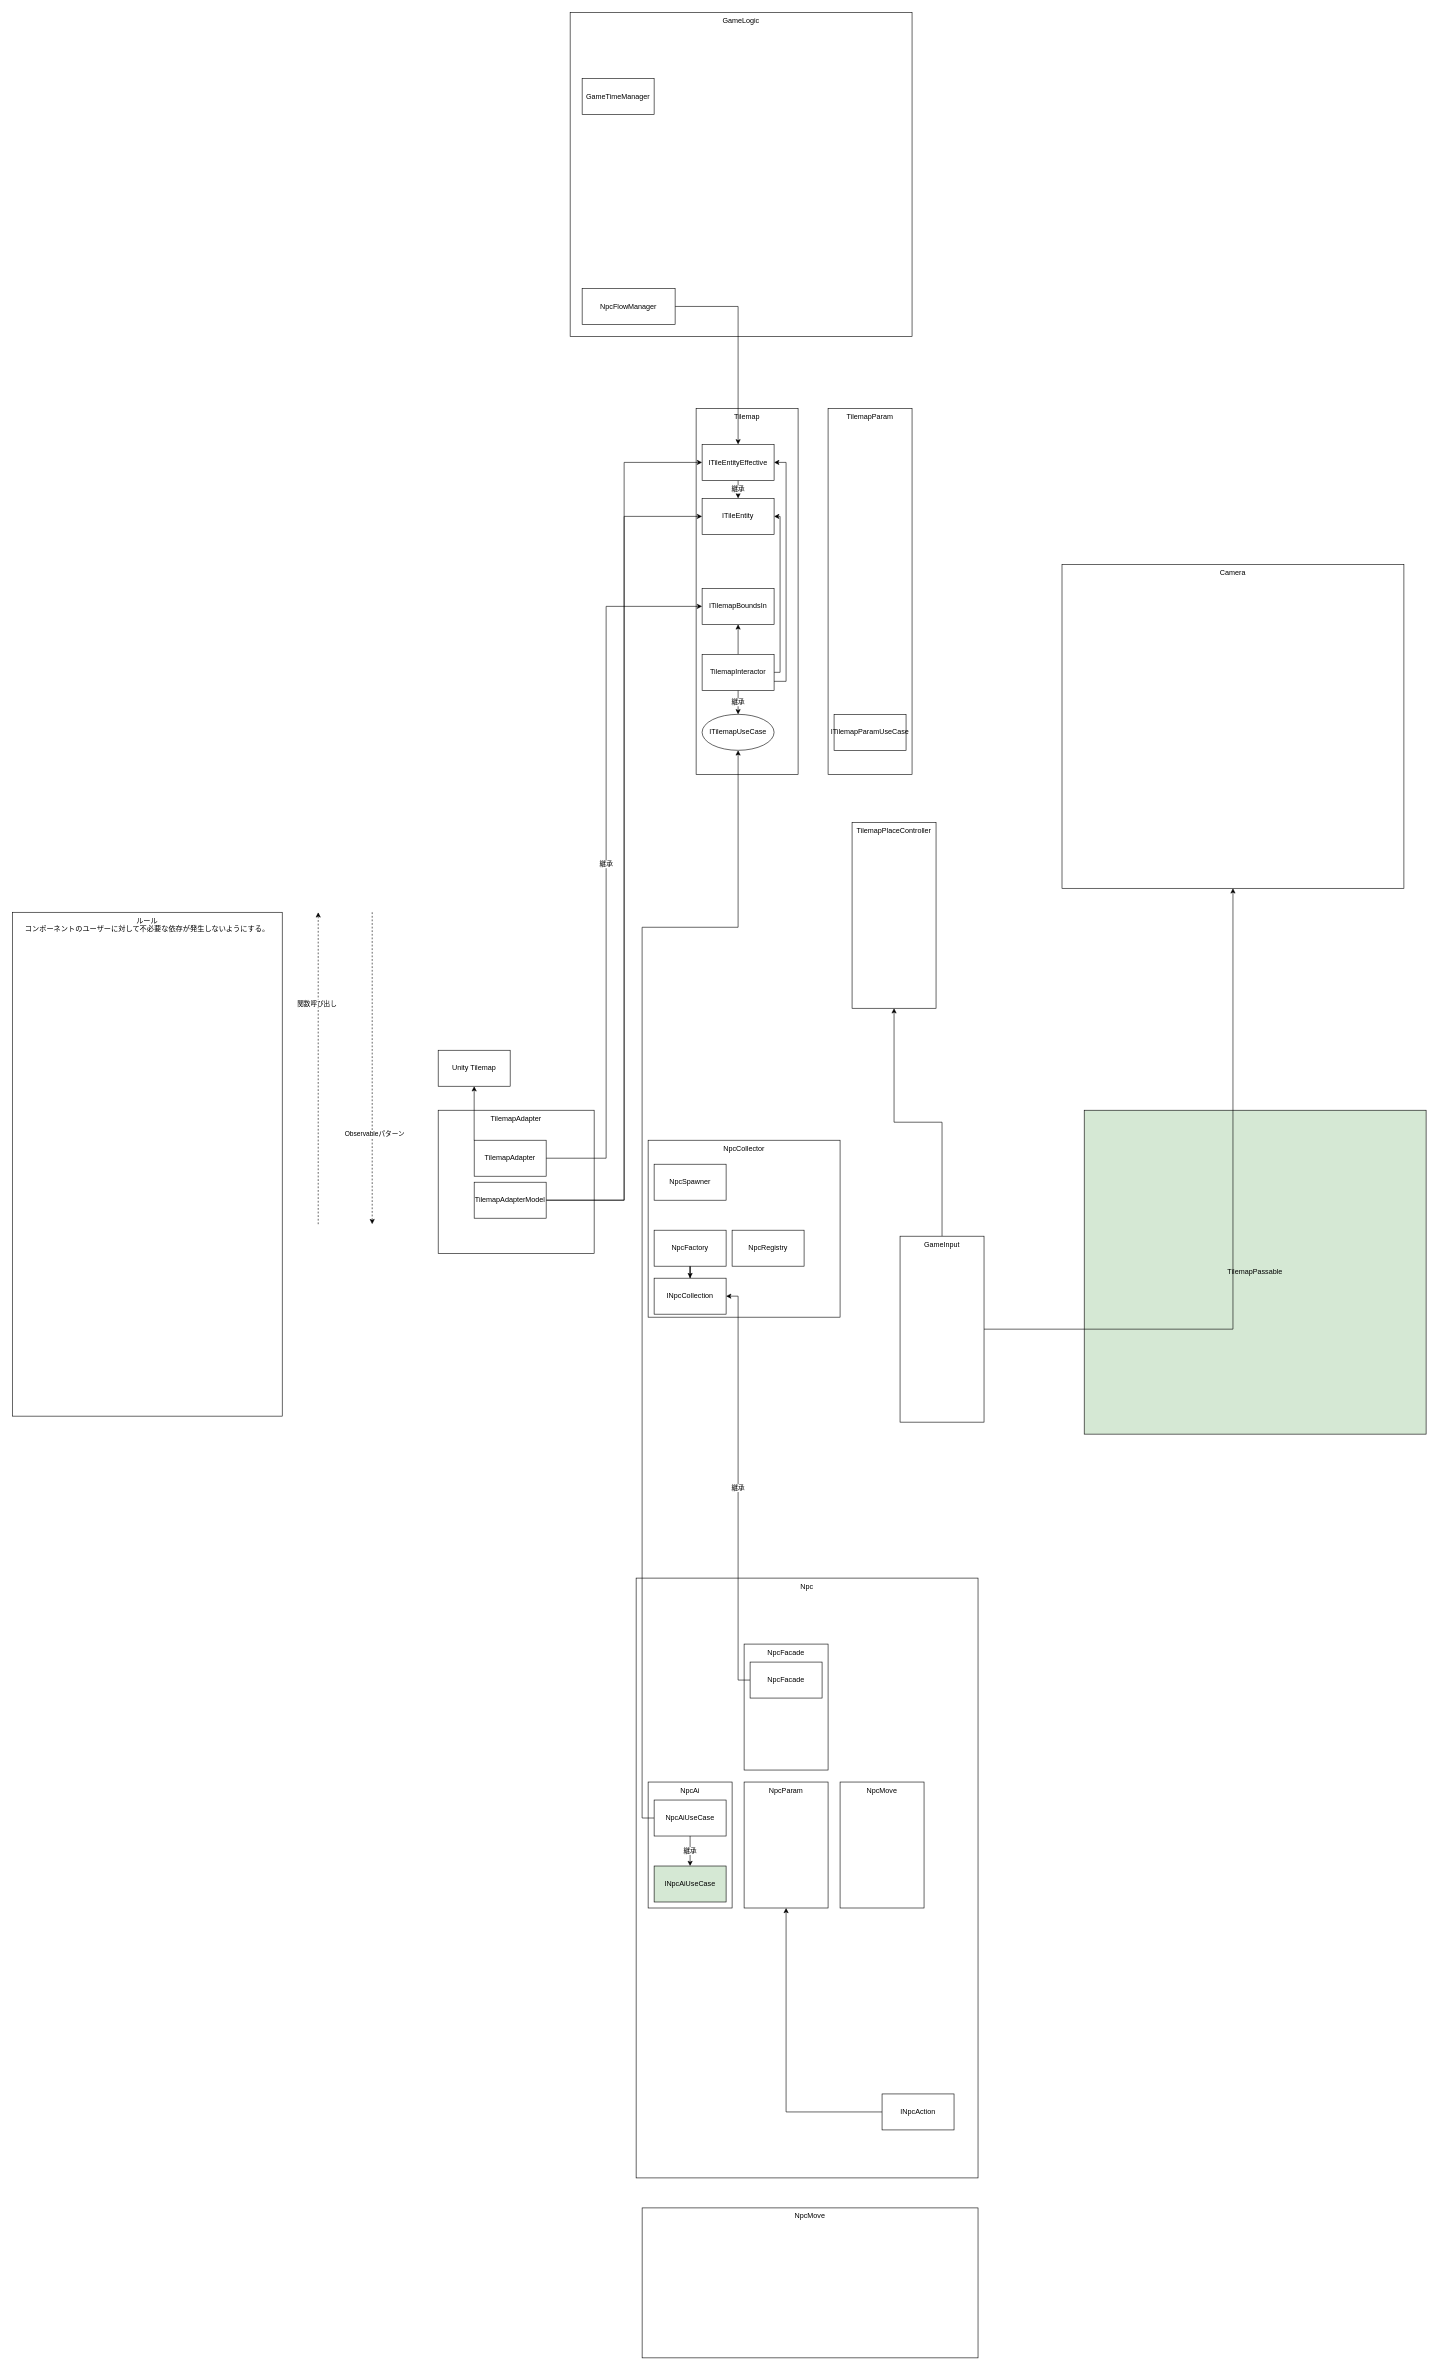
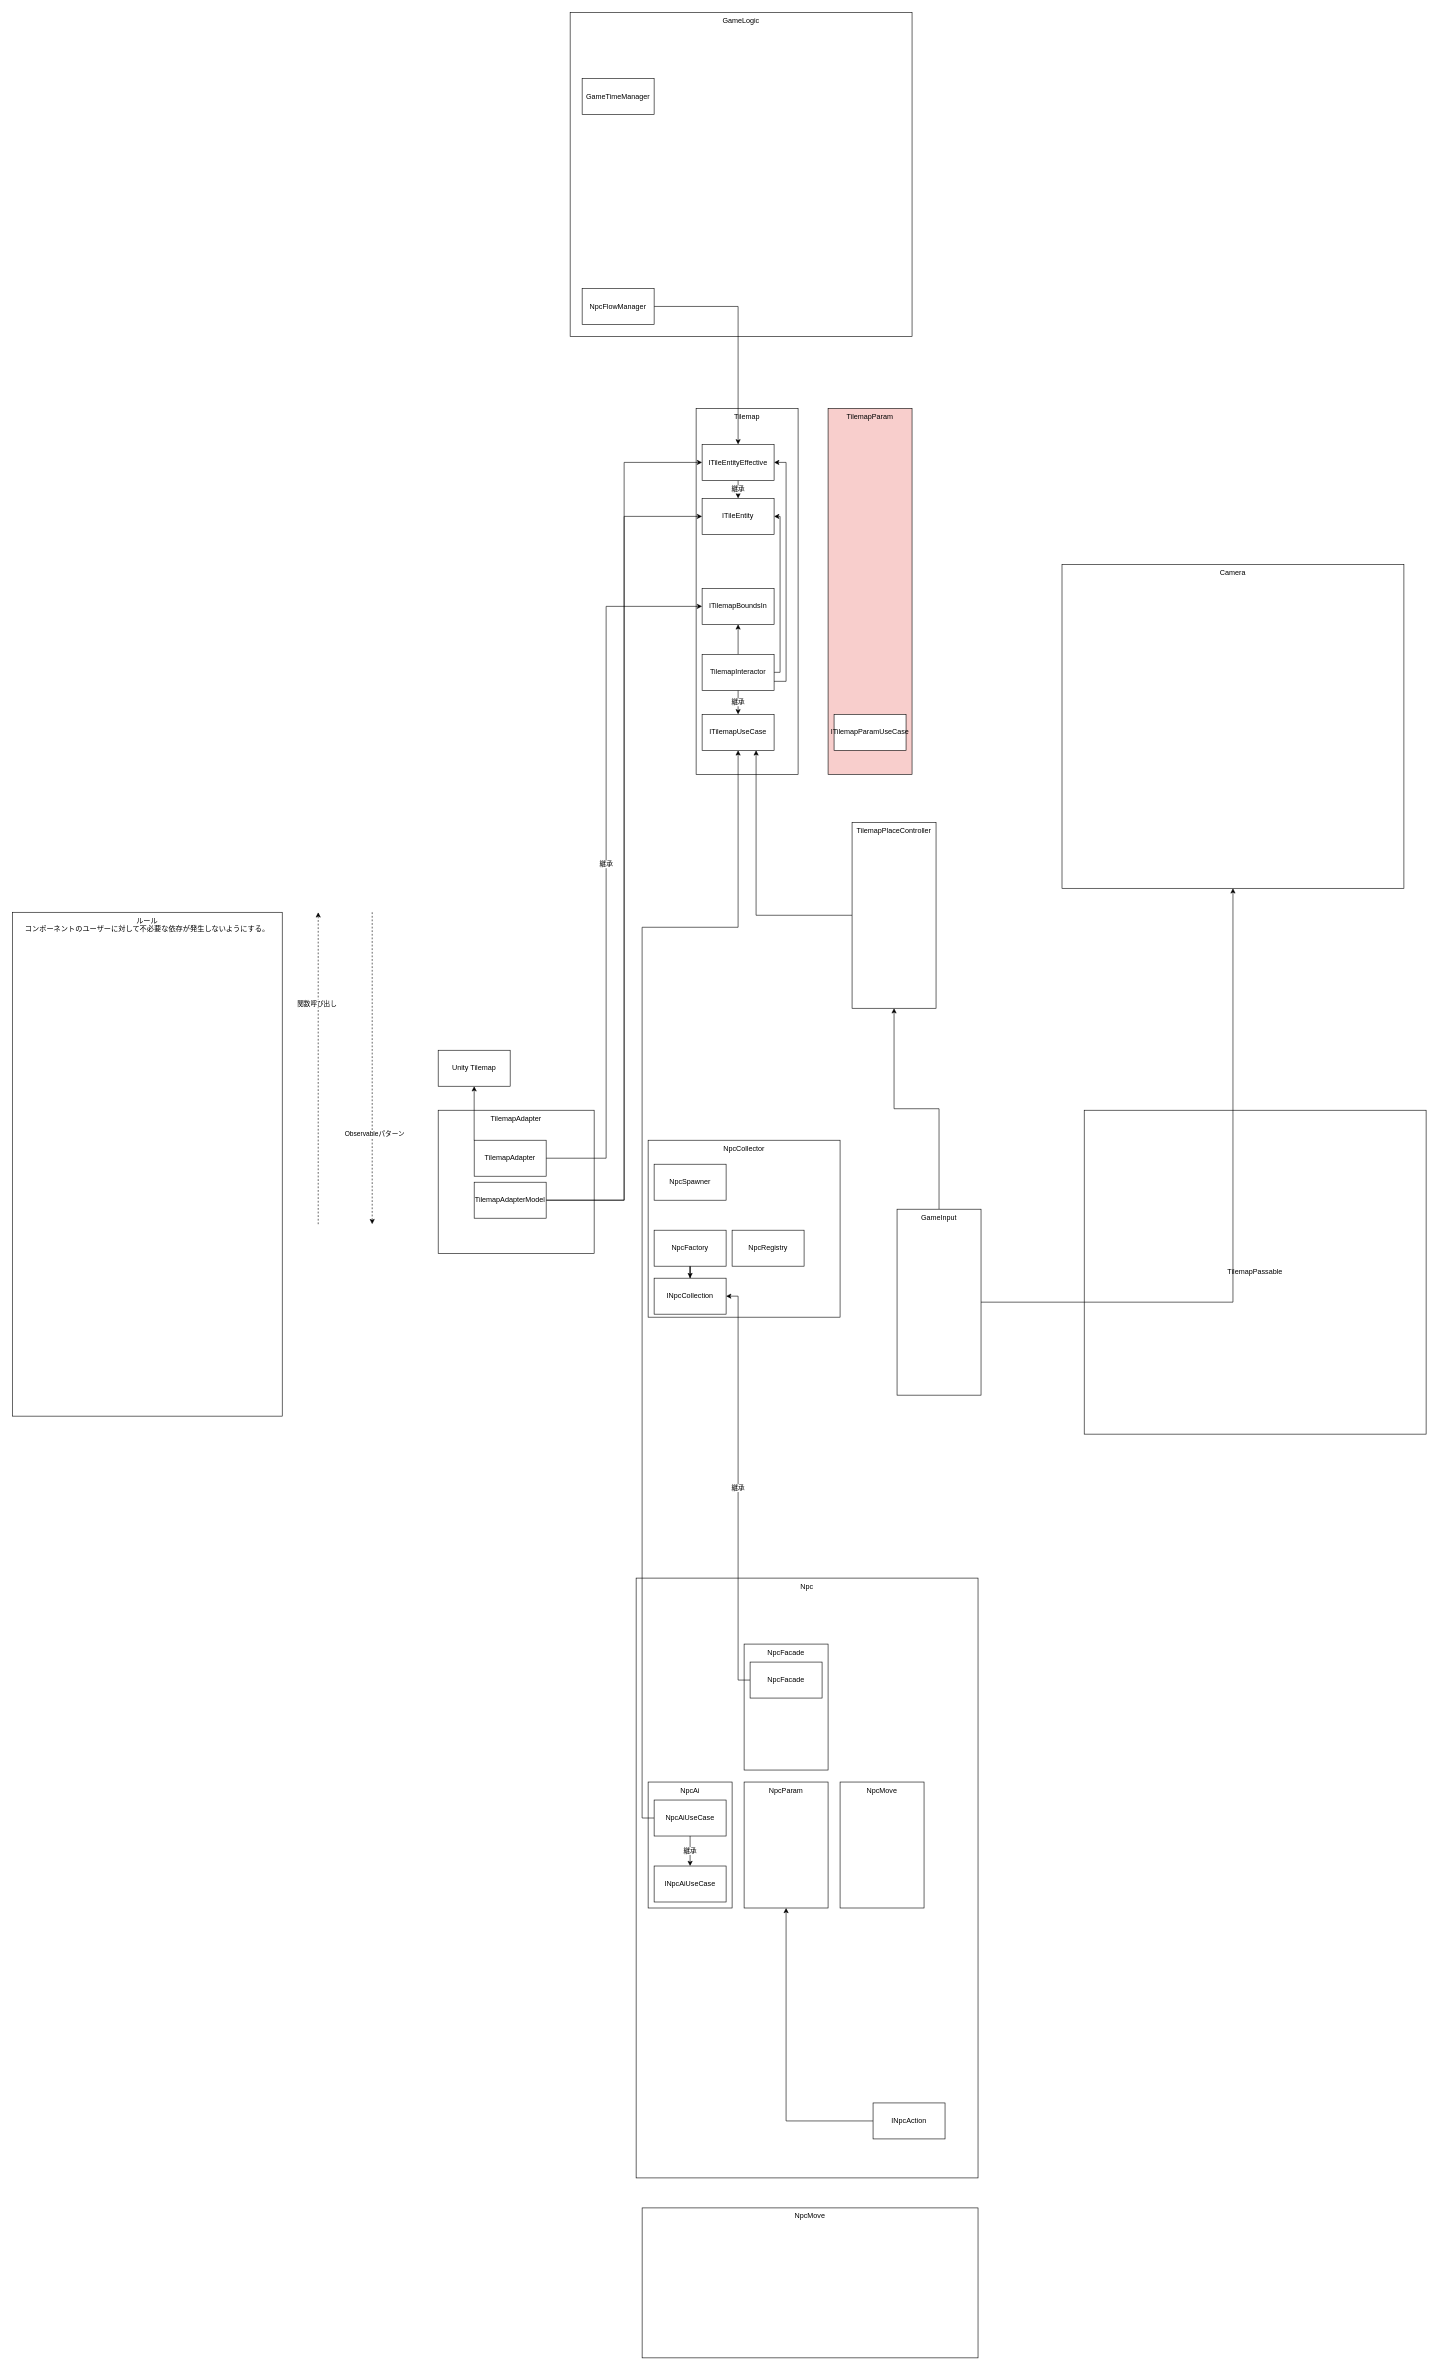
node "NpcFlowManager": size 93x36 -> 72x36
node "TilemapParam": fillcolor #ffffff -> #f8cecc
node "ITilemapUseCase": shape ellipse -> rectangle
edge "TilemapPlaceController" -> "ITilemapUseCase": added
node "TilemapPassable": fillcolor #d5e8d4 -> #ffffff
node "GameInput": moved (942, 1329) -> (939, 1302)
node "INpcAiUseCase": fillcolor #d5e8d4 -> #ffffff
node "INpcAction": moved (918, 2112) -> (909, 2121)
